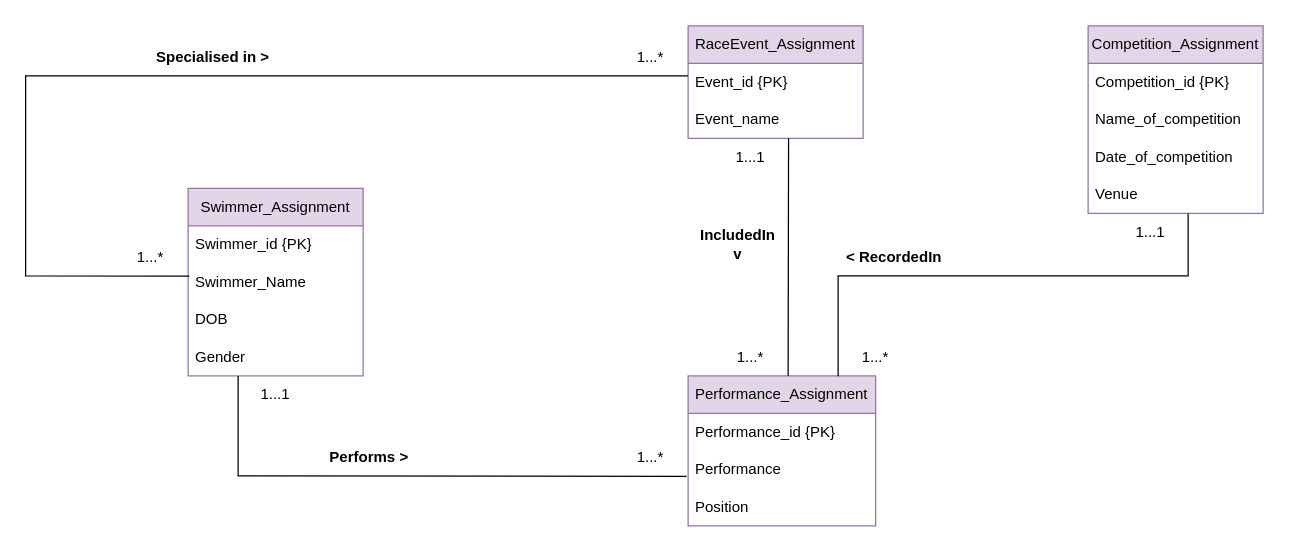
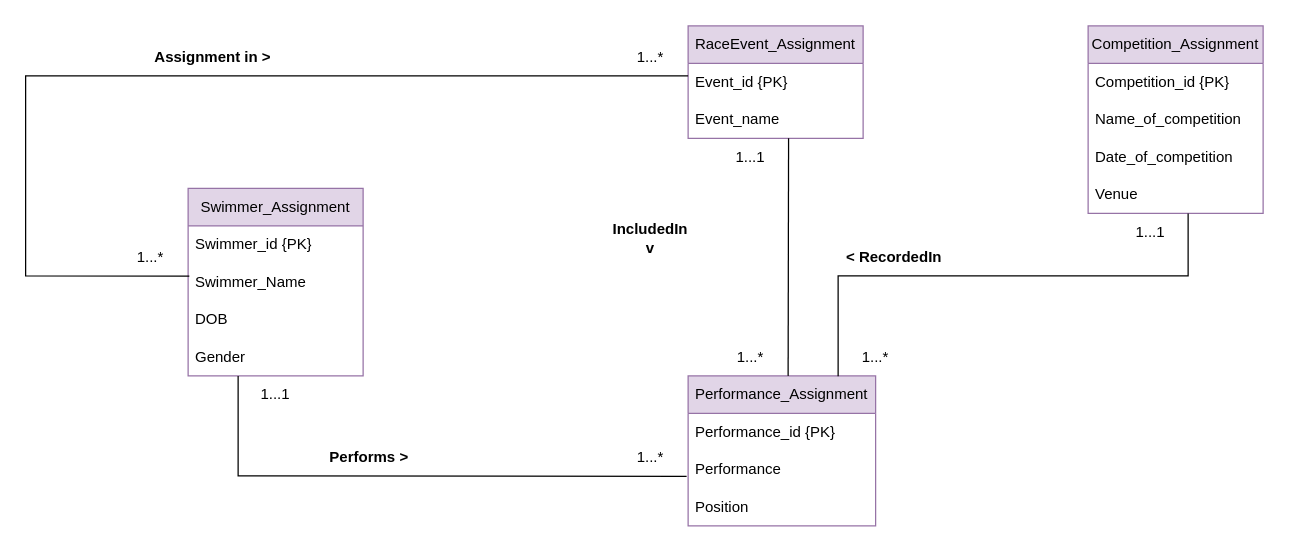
node "Specialised in >": label "Specialised in >" -> "Assignment in >"
node "IncludedIn v": moved (738, 244) -> (651, 238)
